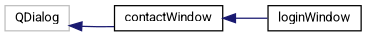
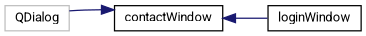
edge "contactWindow" -> "QDialog": reversed
